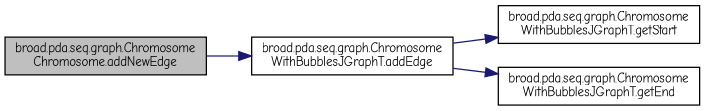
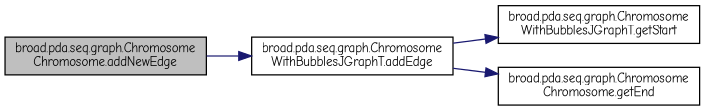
node "broad.pda.seq.graph.Chromosome WithBubblesJGraphT.getEnd": label "broad.pda.seq.graph.Chromosome WithBubblesJGraphT.getEnd" -> "broad.pda.seq.graph.Chromosome Chromosome.getEnd"
